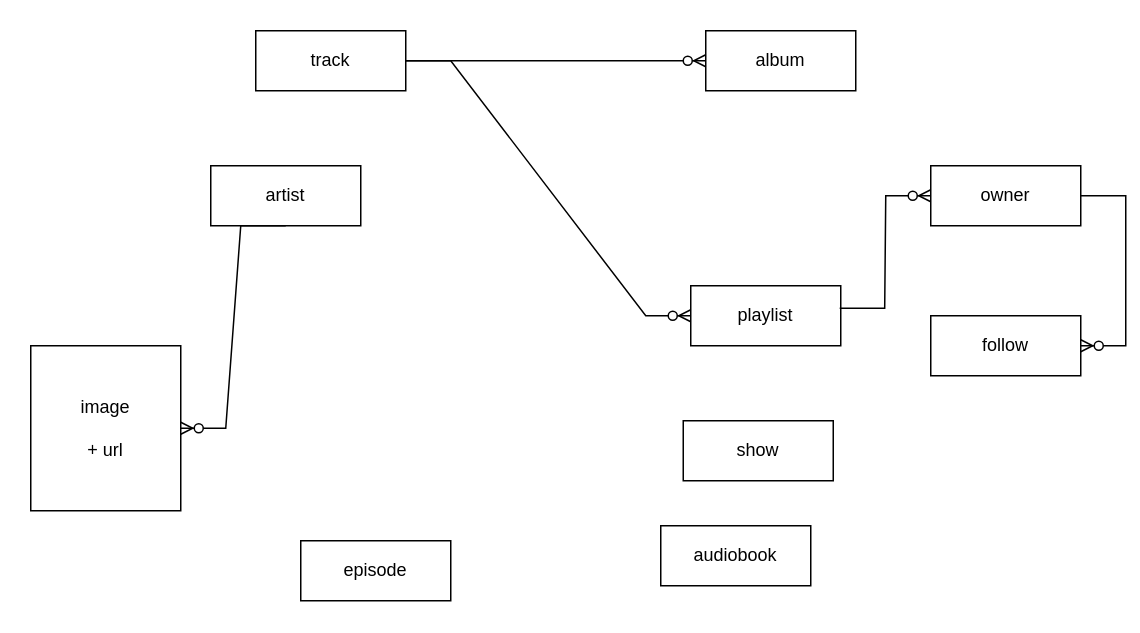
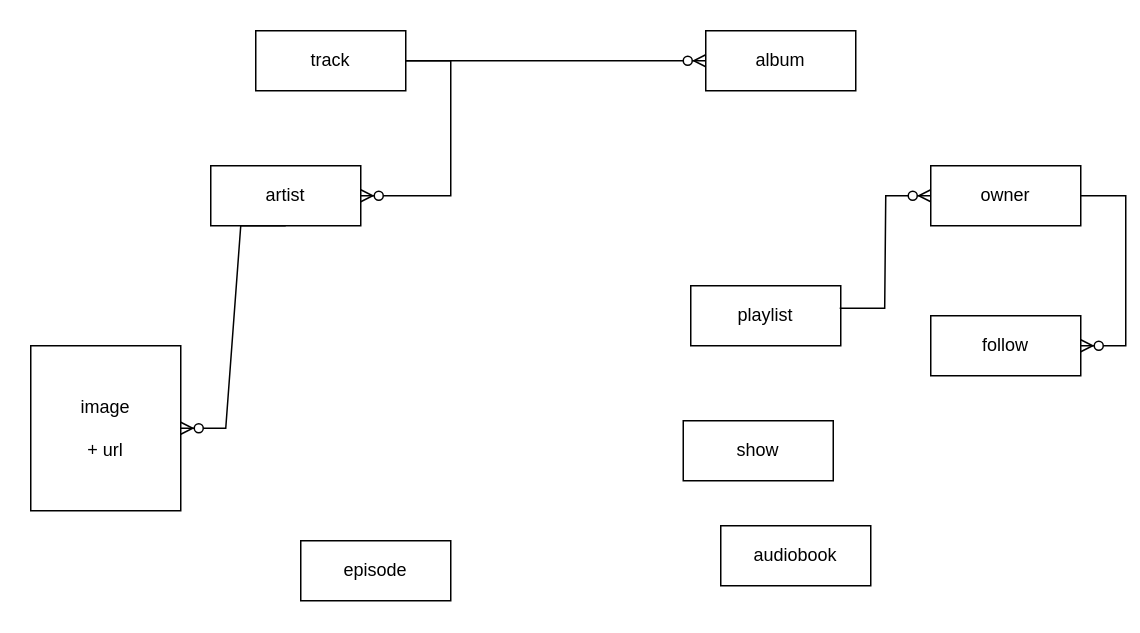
edge "track" -> "playlist": now "track" -> "artist"
node "audiobook": moved (736, 556) -> (796, 556)
